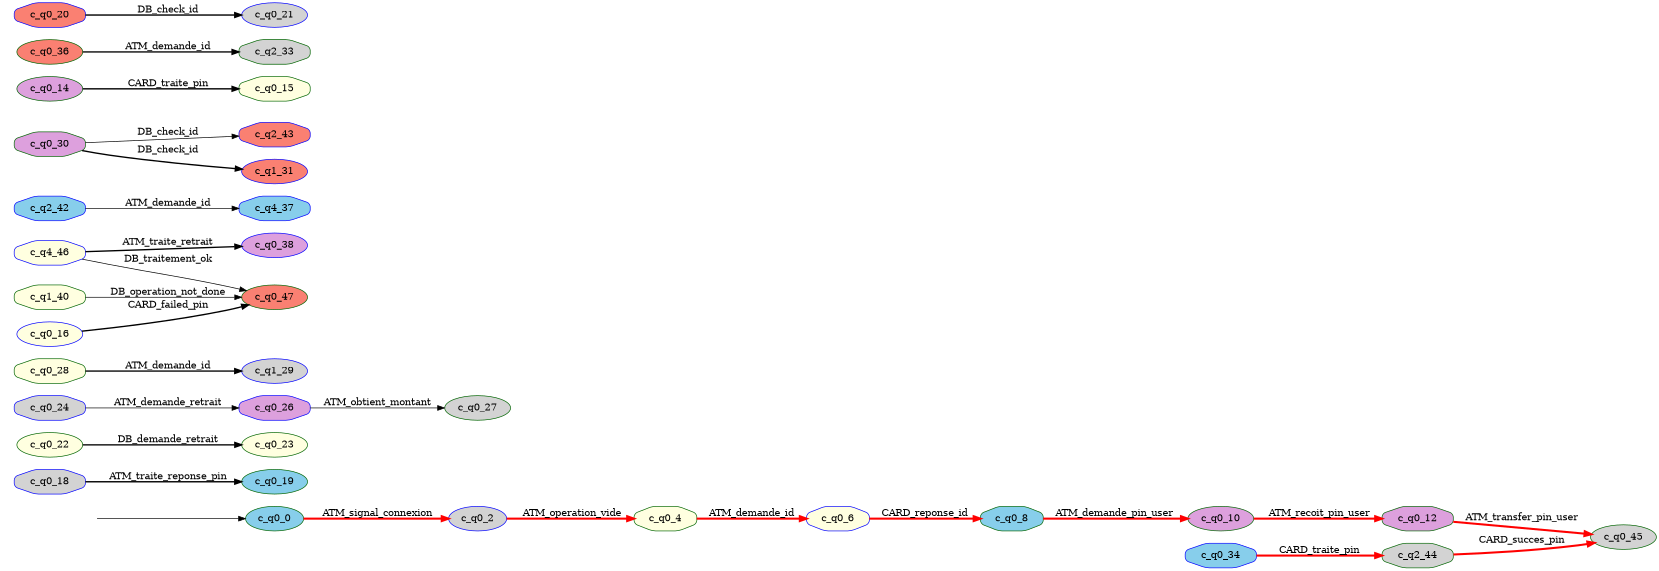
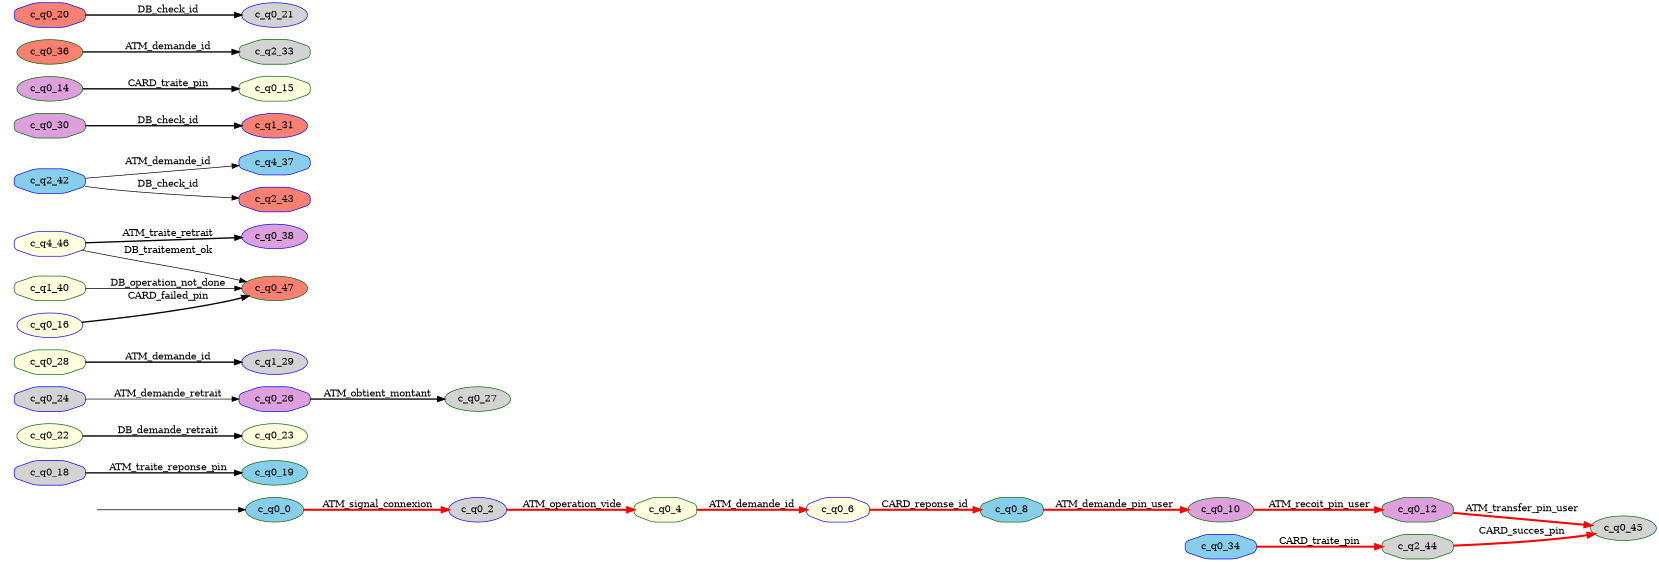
edge "c_q0_30" -> "c_q2_43": now "c_q2_42" -> "c_q2_43"
edge "c_q0_26" -> "c_q0_27": style solid -> bold
